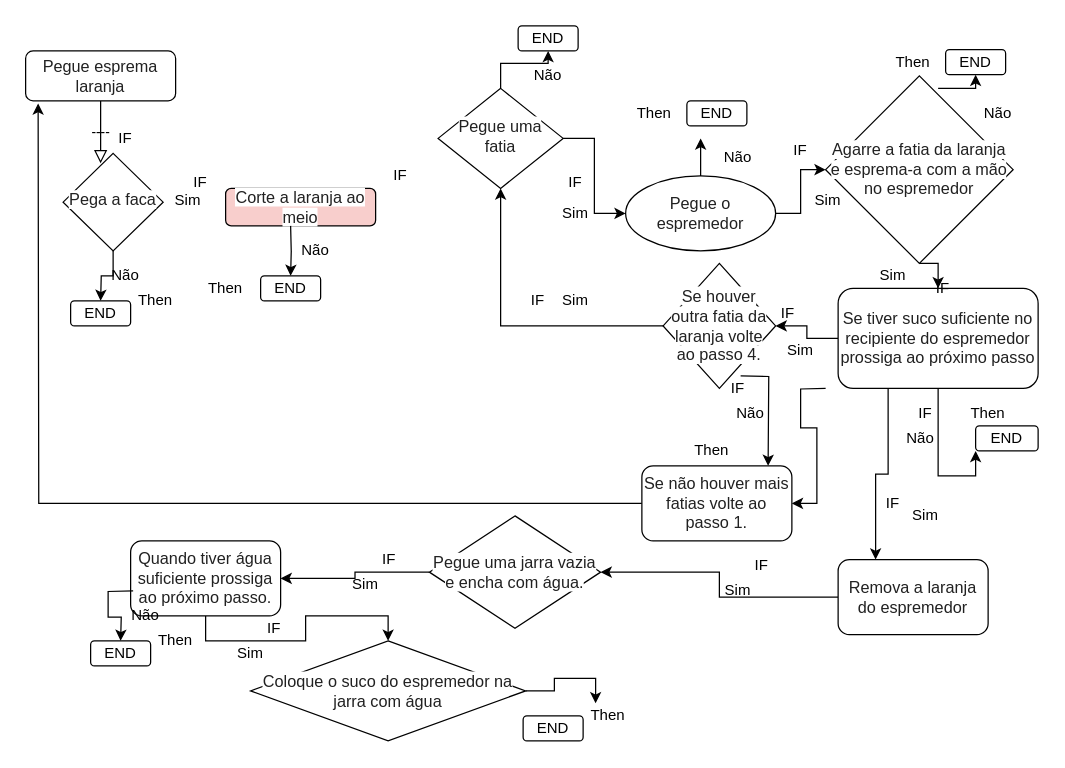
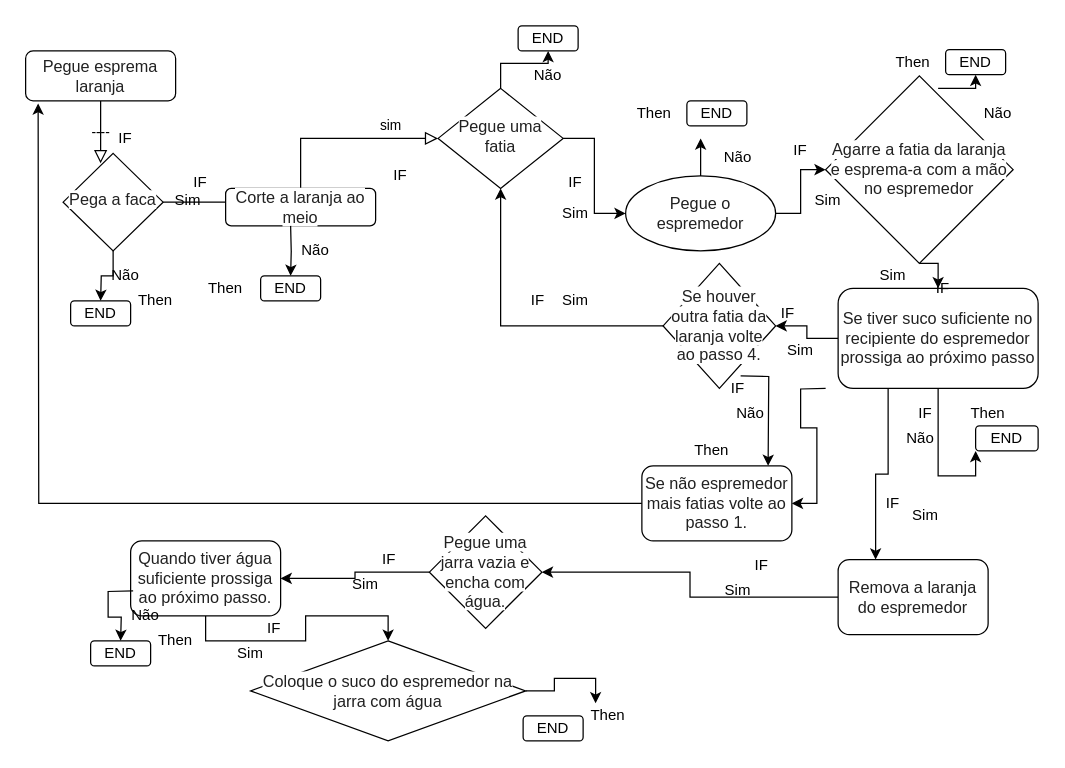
edge "Pega a faca" -> "Pegue uma fatia": added, label "sim"
node "Corte a laranja ao meio": fillcolor #f8cecc -> #ffffff
node "Se não houver mais fatias volte ao passo 1.": label "Se não houver mais fatias volte ao passo 1." -> "Se não espremedor mais fatias volte ao passo 1."
node "Pegue uma jarra vazia e encha com água.": size 171x113 -> 113x113
